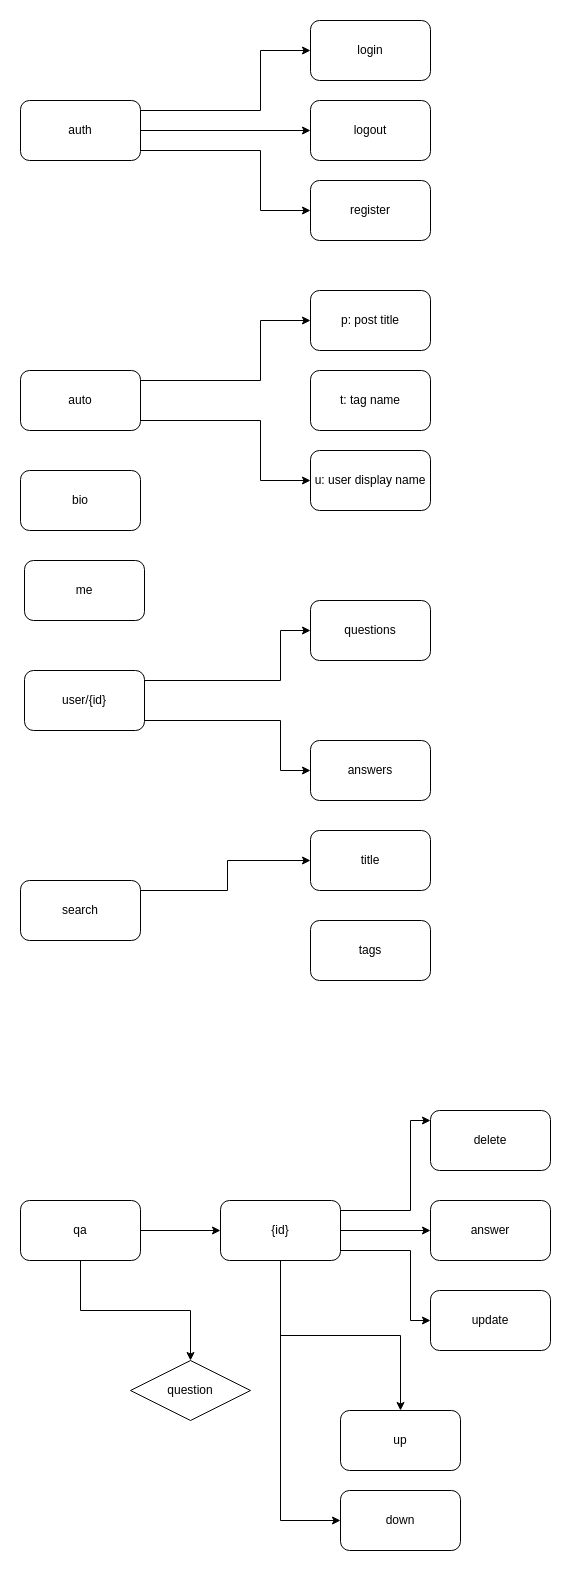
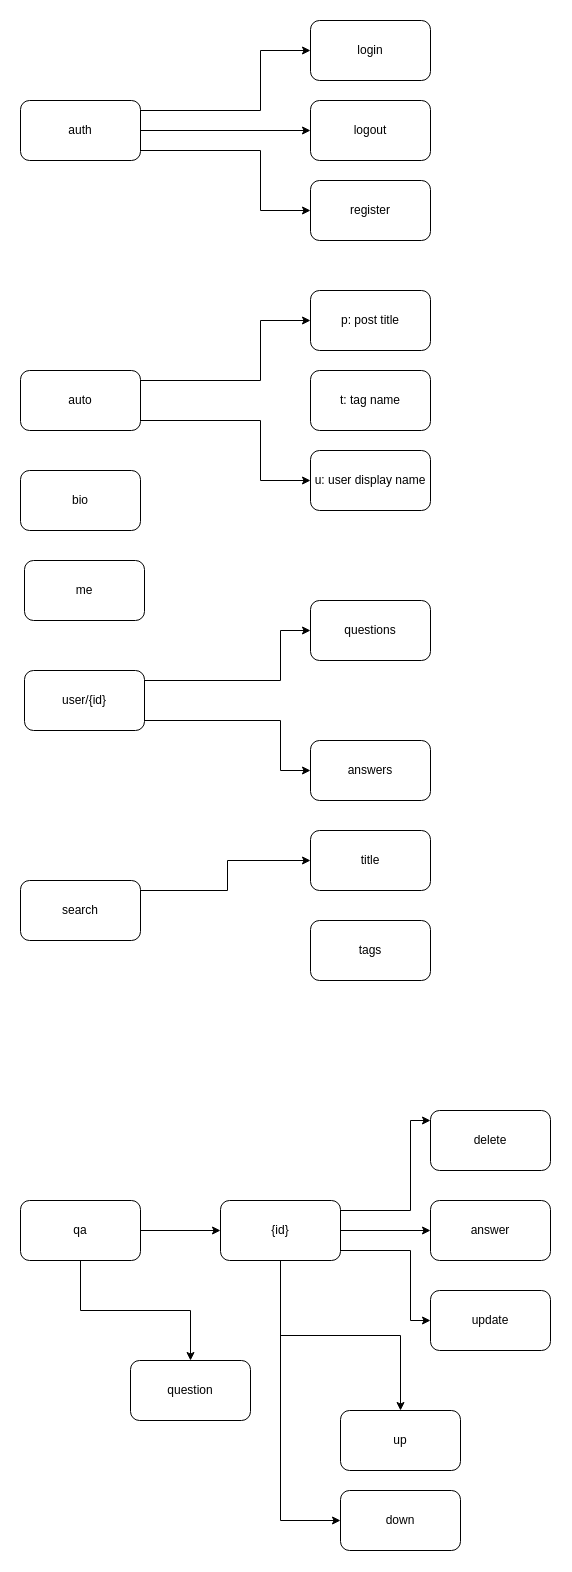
node "question": shape diamond -> rounded rectangle
